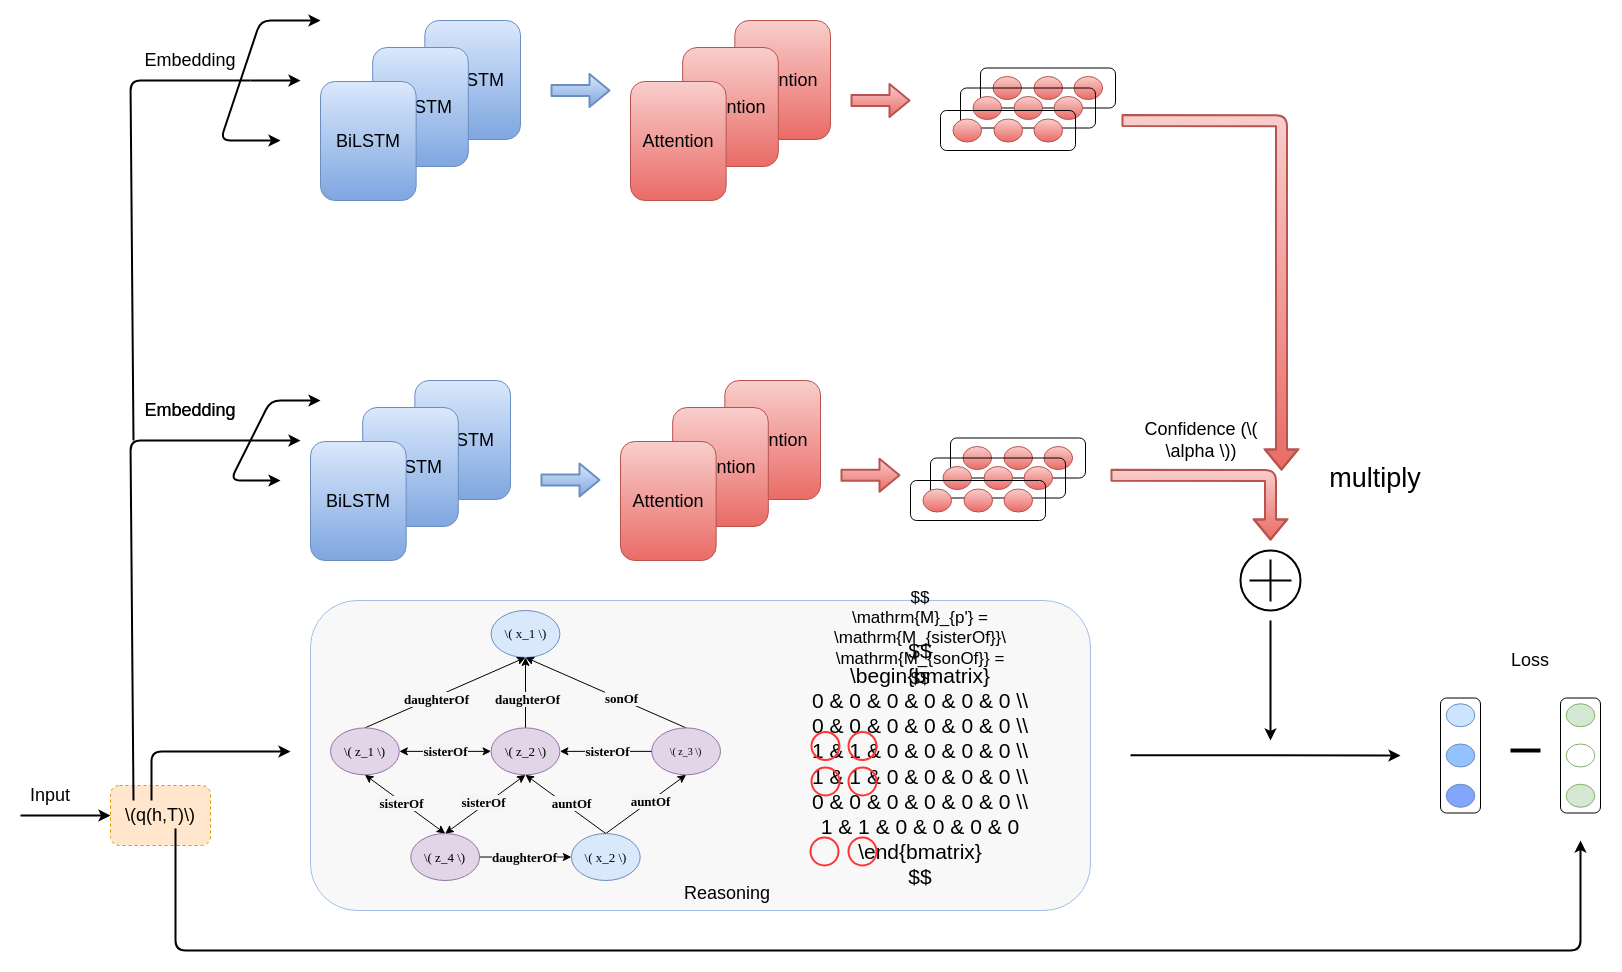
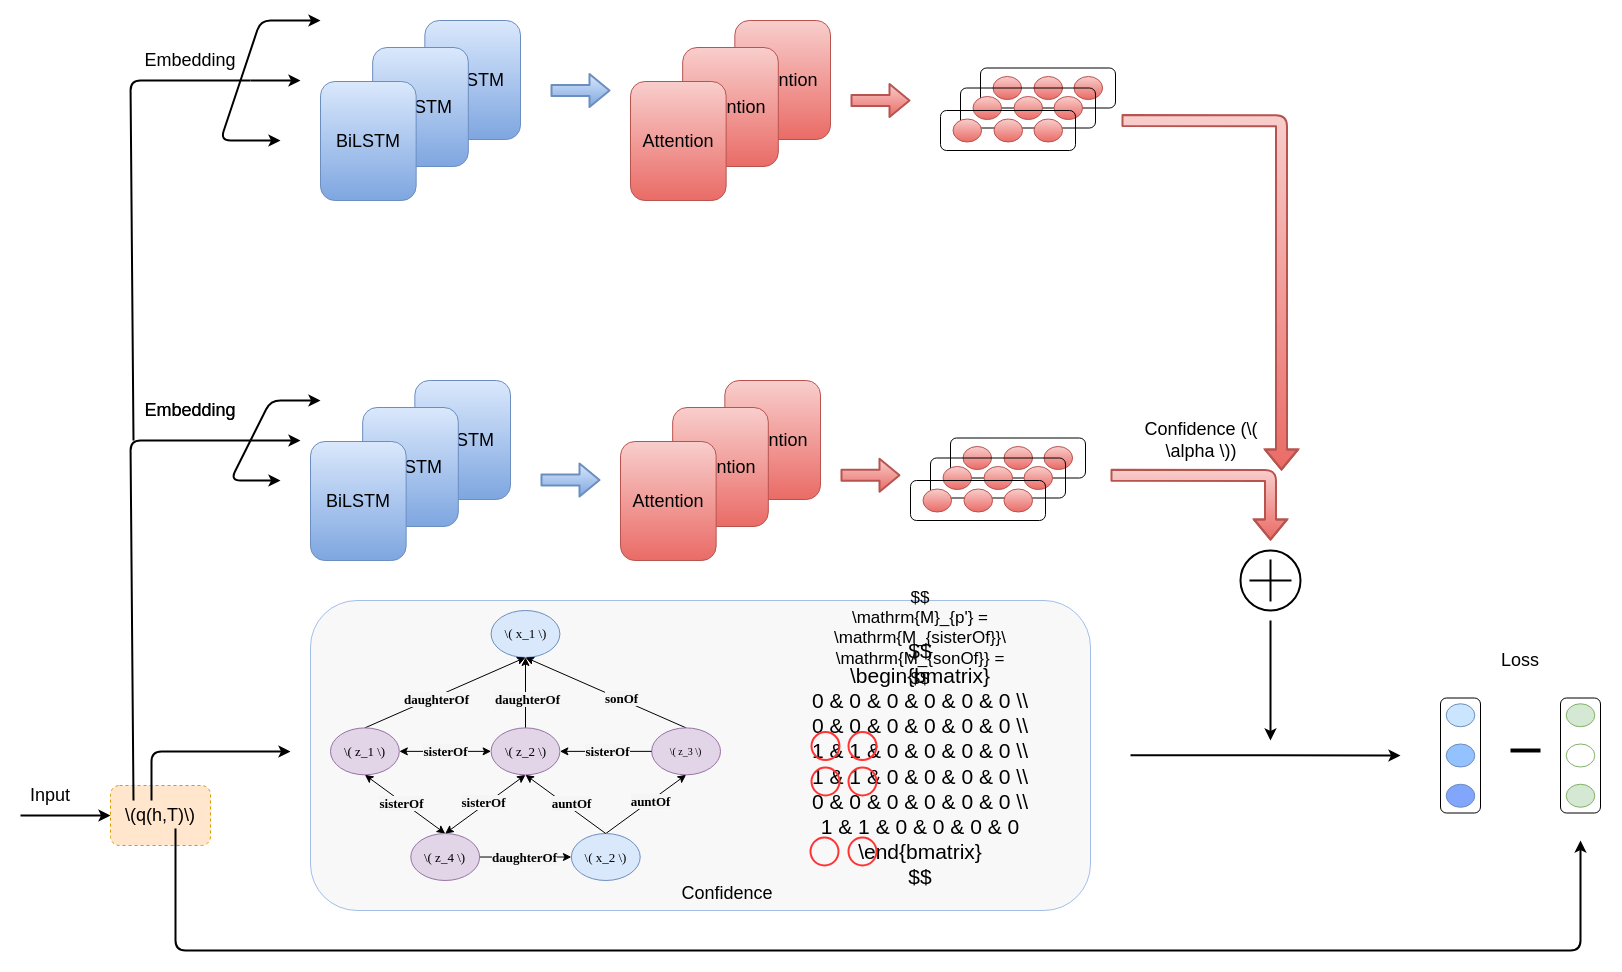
node "multiply": removed
node "Loss": moved (1531, 661) -> (1521, 661)
node "Reasoning": label "Reasoning" -> "Confidence"
